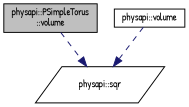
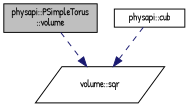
node "physapi::volume": label "physapi::volume" -> "physapi::cub"
node "physapi::sqr": label "physapi::sqr" -> "volume::sqr"
